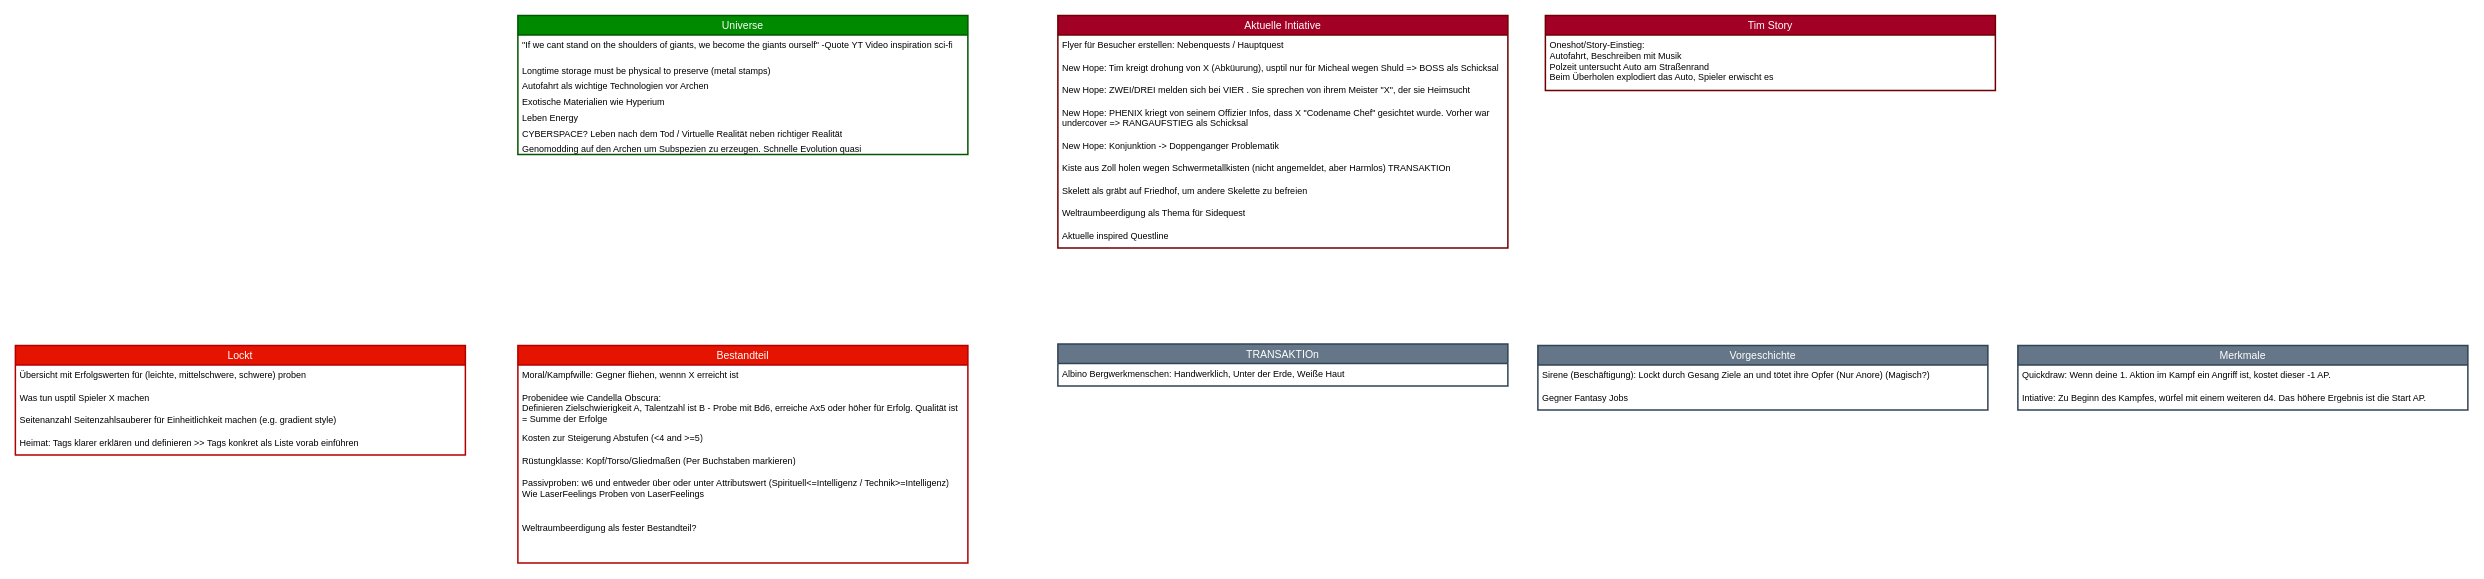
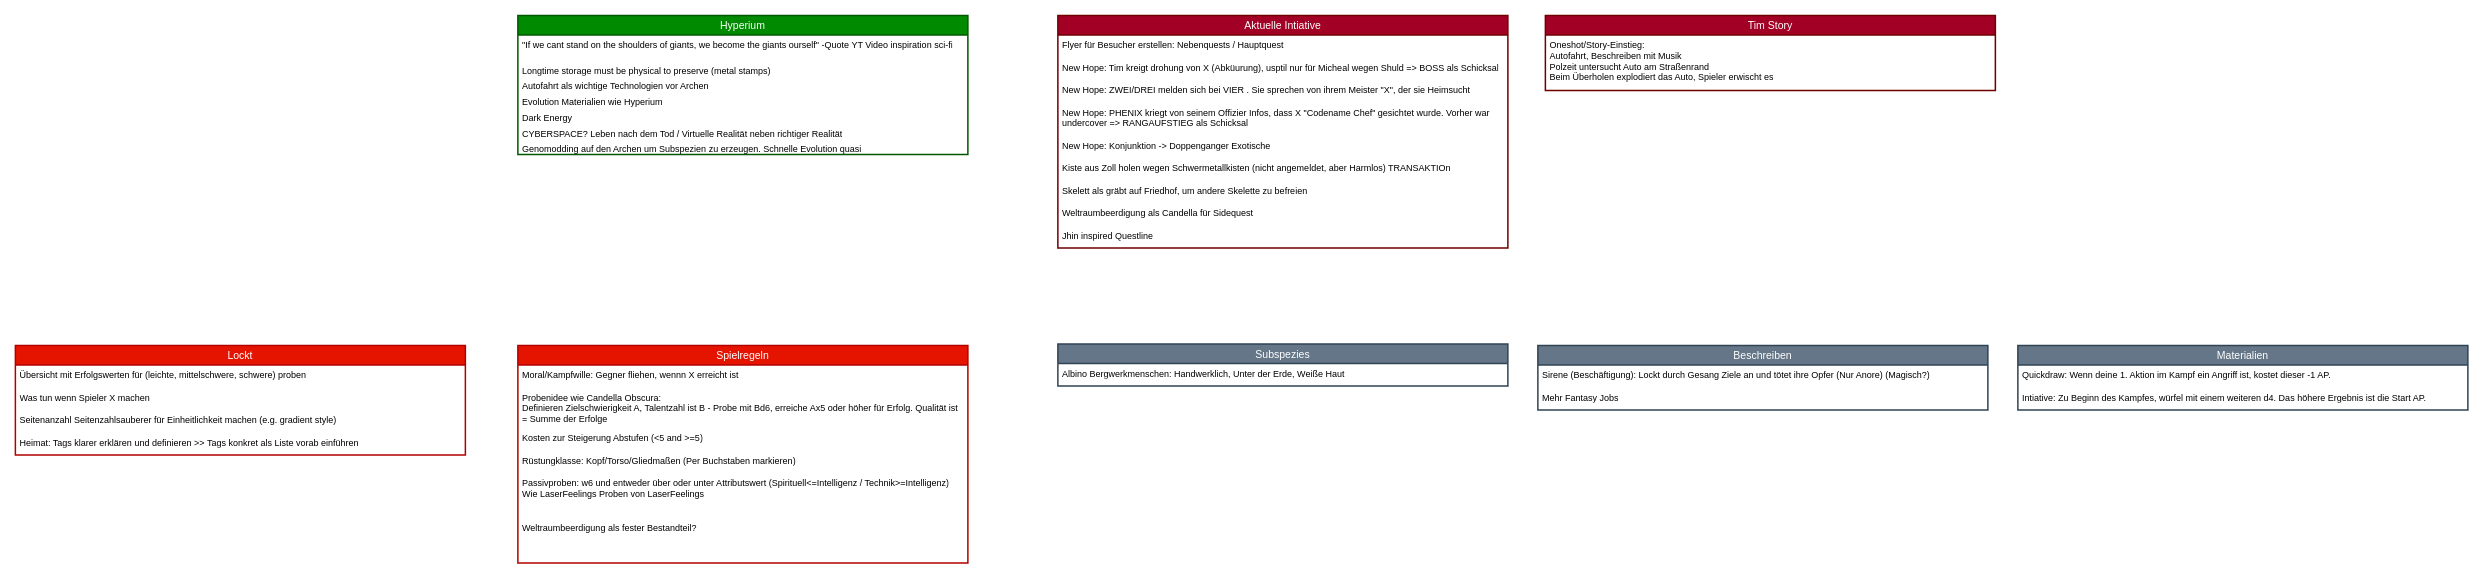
node "Universe": label "Universe" -> "Hyperium"
node "Exotische Materialien wie Hyperium": label "Exotische Materialien wie Hyperium" -> "Evolution Materialien wie Hyperium"
node "Leben Energy": label "Leben Energy" -> "Dark Energy"
node "New Hope: Konjunktion -> Doppenganger Problematik": label "New Hope: Konjunktion -> Doppenganger Problematik" -> "New Hope: Konjunktion -> Doppenganger Exotische"
node "Weltraumbeerdigung als Thema für Sidequest": label "Weltraumbeerdigung als Thema für Sidequest" -> "Weltraumbeerdigung als Candella für Sidequest"
node "Aktuelle inspired Questline": label "Aktuelle inspired Questline" -> "Jhin inspired Questline"
node "TRANSAKTIOn": label "TRANSAKTIOn" -> "Subspezies"
node "Bestandteil": label "Bestandteil" -> "Spielregeln"
node "Vorgeschichte": label "Vorgeschichte" -> "Beschreiben"
node "Merkmale": label "Merkmale" -> "Materialien"
node "Was tun usptil Spieler X machen": label "Was tun usptil Spieler X machen" -> "Was tun wenn Spieler X machen"
node "Gegner Fantasy Jobs": label "Gegner Fantasy Jobs" -> "Mehr Fantasy Jobs"
node "Kosten zur Steigerung Abstufen (<4 and >=5)": label "Kosten zur Steigerung Abstufen (<4 and >=5)" -> "Kosten zur Steigerung Abstufen (<5 and >=5)"
